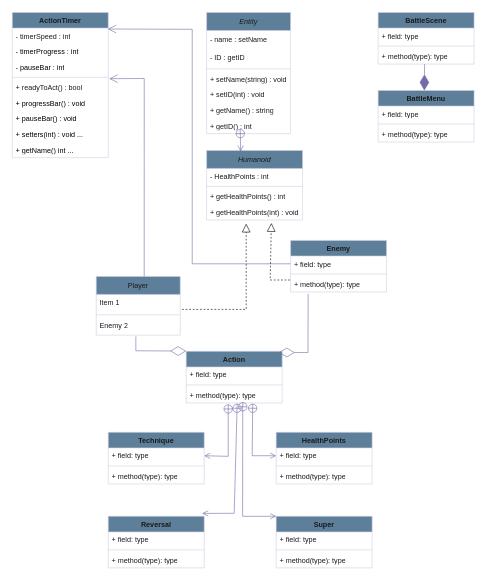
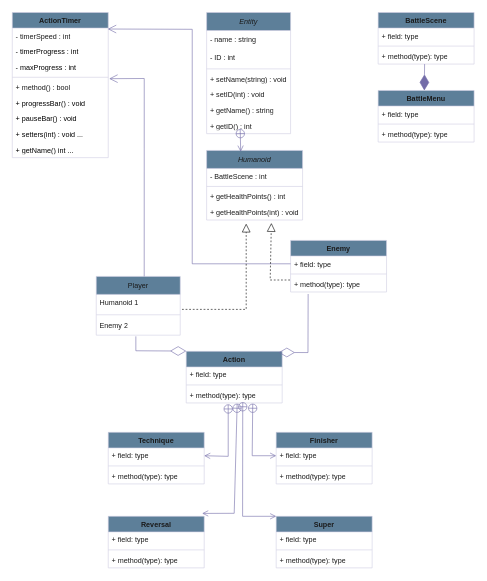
node "- name : setName": label "- name : setName" -> "- name : string"
node "- ID : getID": label "- ID : getID" -> "- ID : int"
node "- pauseBar : int": label "- pauseBar : int" -> "- maxProgress : int"
node "+ readyToAct() : bool": label "+ readyToAct() : bool" -> "+ method() : bool"
node "- HealthPoints : int": label "- HealthPoints : int" -> "- BattleScene : int"
node "Item 1": label "Item 1" -> "Humanoid 1"
node "HealthPoints": label "HealthPoints" -> "Finisher"
